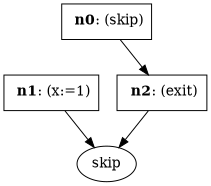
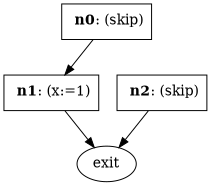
edge "n0" -> "n2": now "n0" -> "n1"
node "n2": text ": (exit)" -> ": (skip)"
node "skip": label "skip" -> "exit"
